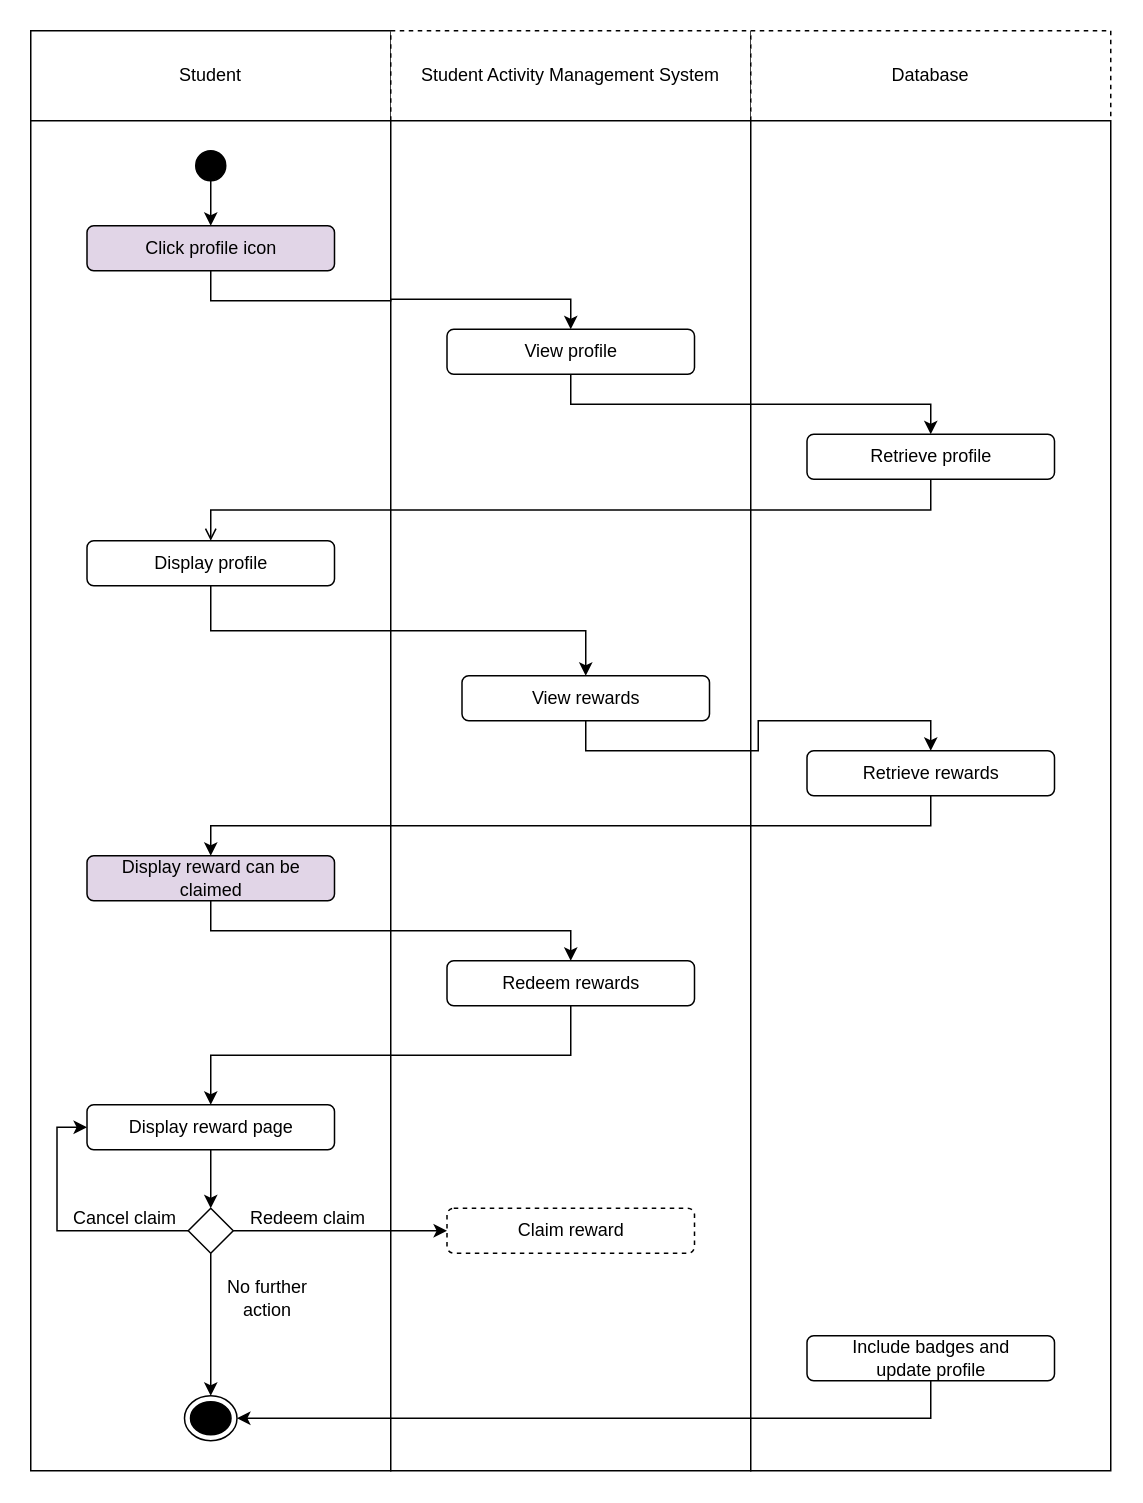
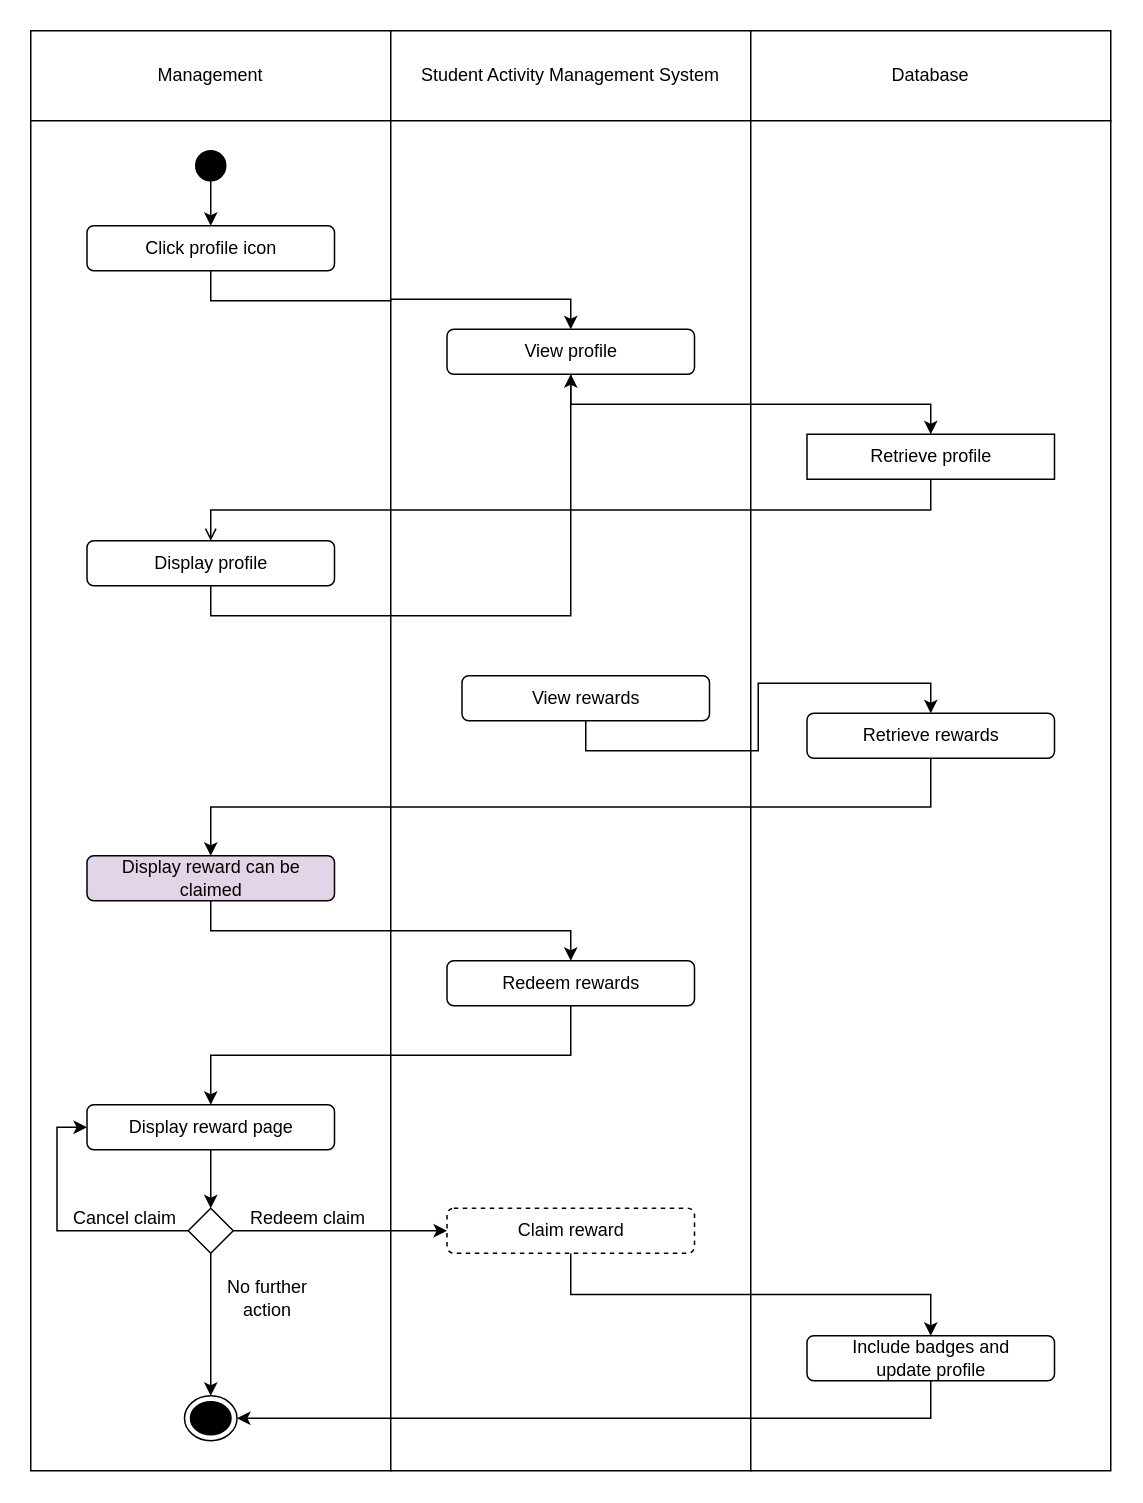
node "Student": label "Student" -> "Management"
node "Student Activity Management System": style dashed -> solid
node "Database": style dashed -> solid
node "Click profile icon": fillcolor #e1d5e7 -> #ffffff
node "Retrieve profile": shape rounded rectangle -> rectangle
edge "Display profile" -> "View rewards": now "Display profile" -> "View profile"
node "Retrieve rewards": moved (931, 773) -> (931, 736)
edge "Claim reward" -> "Include badges and update profile": added
